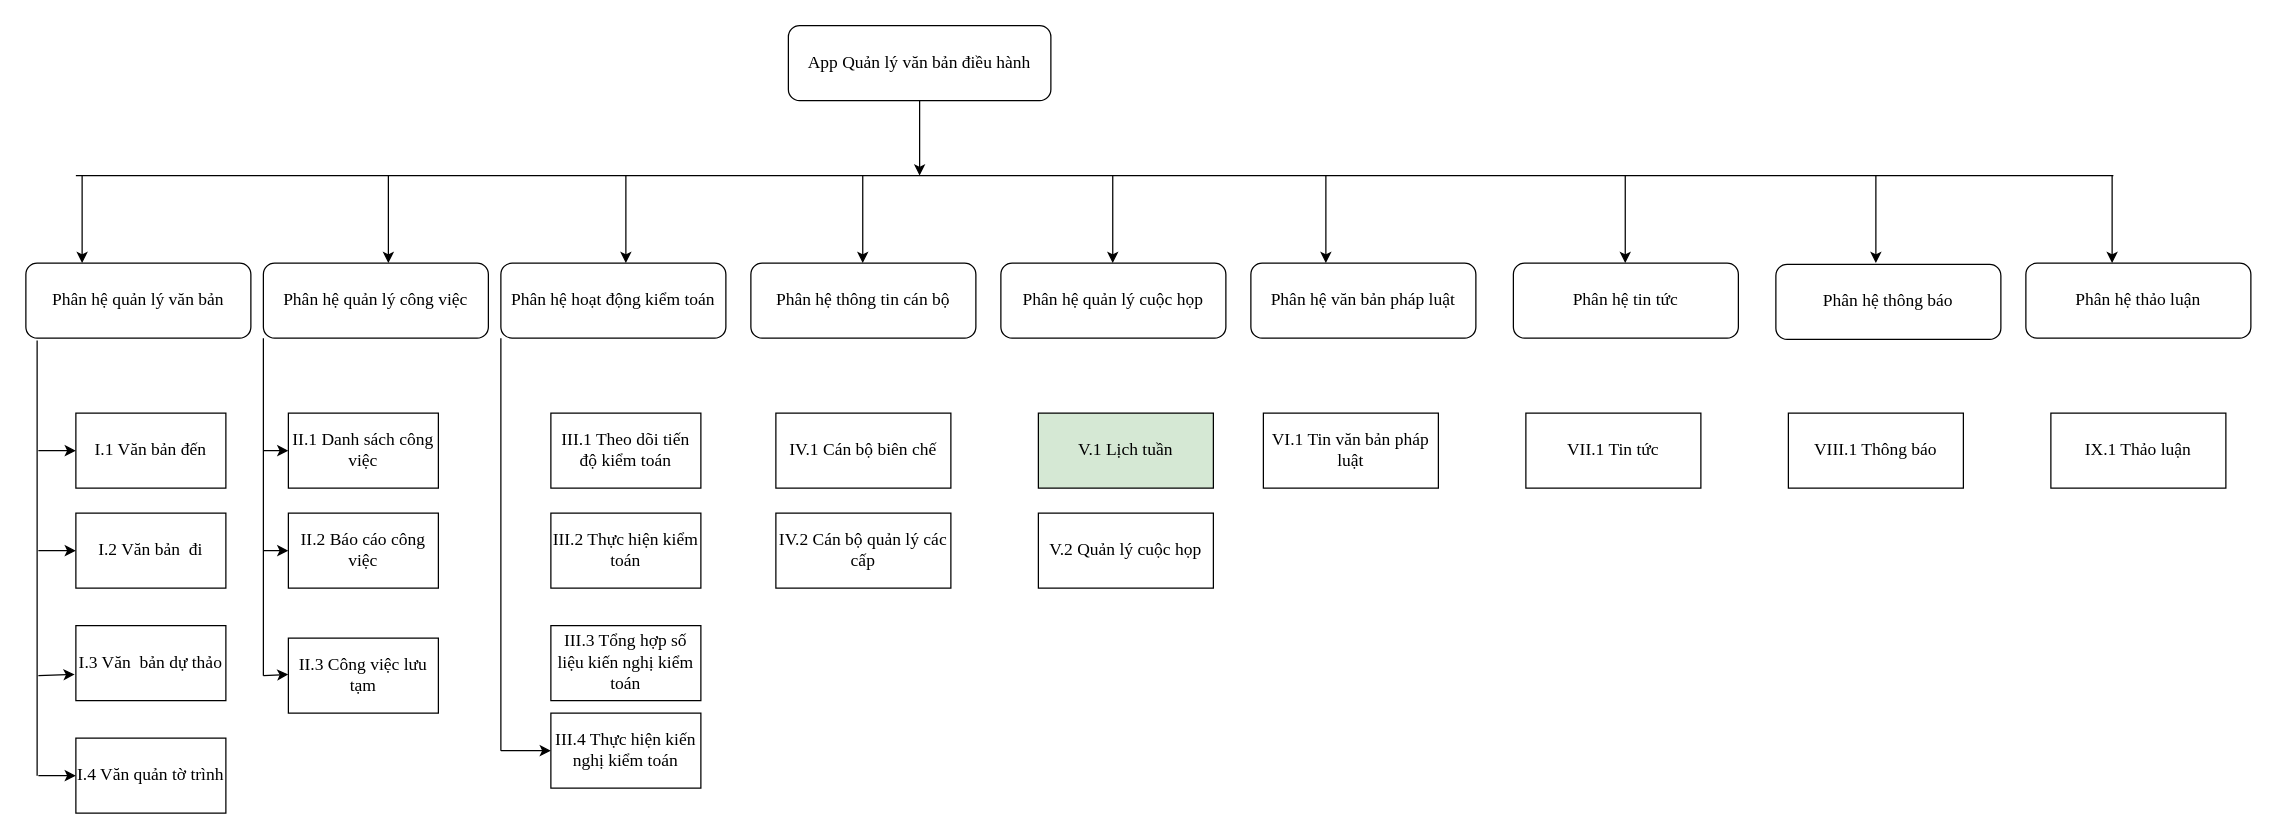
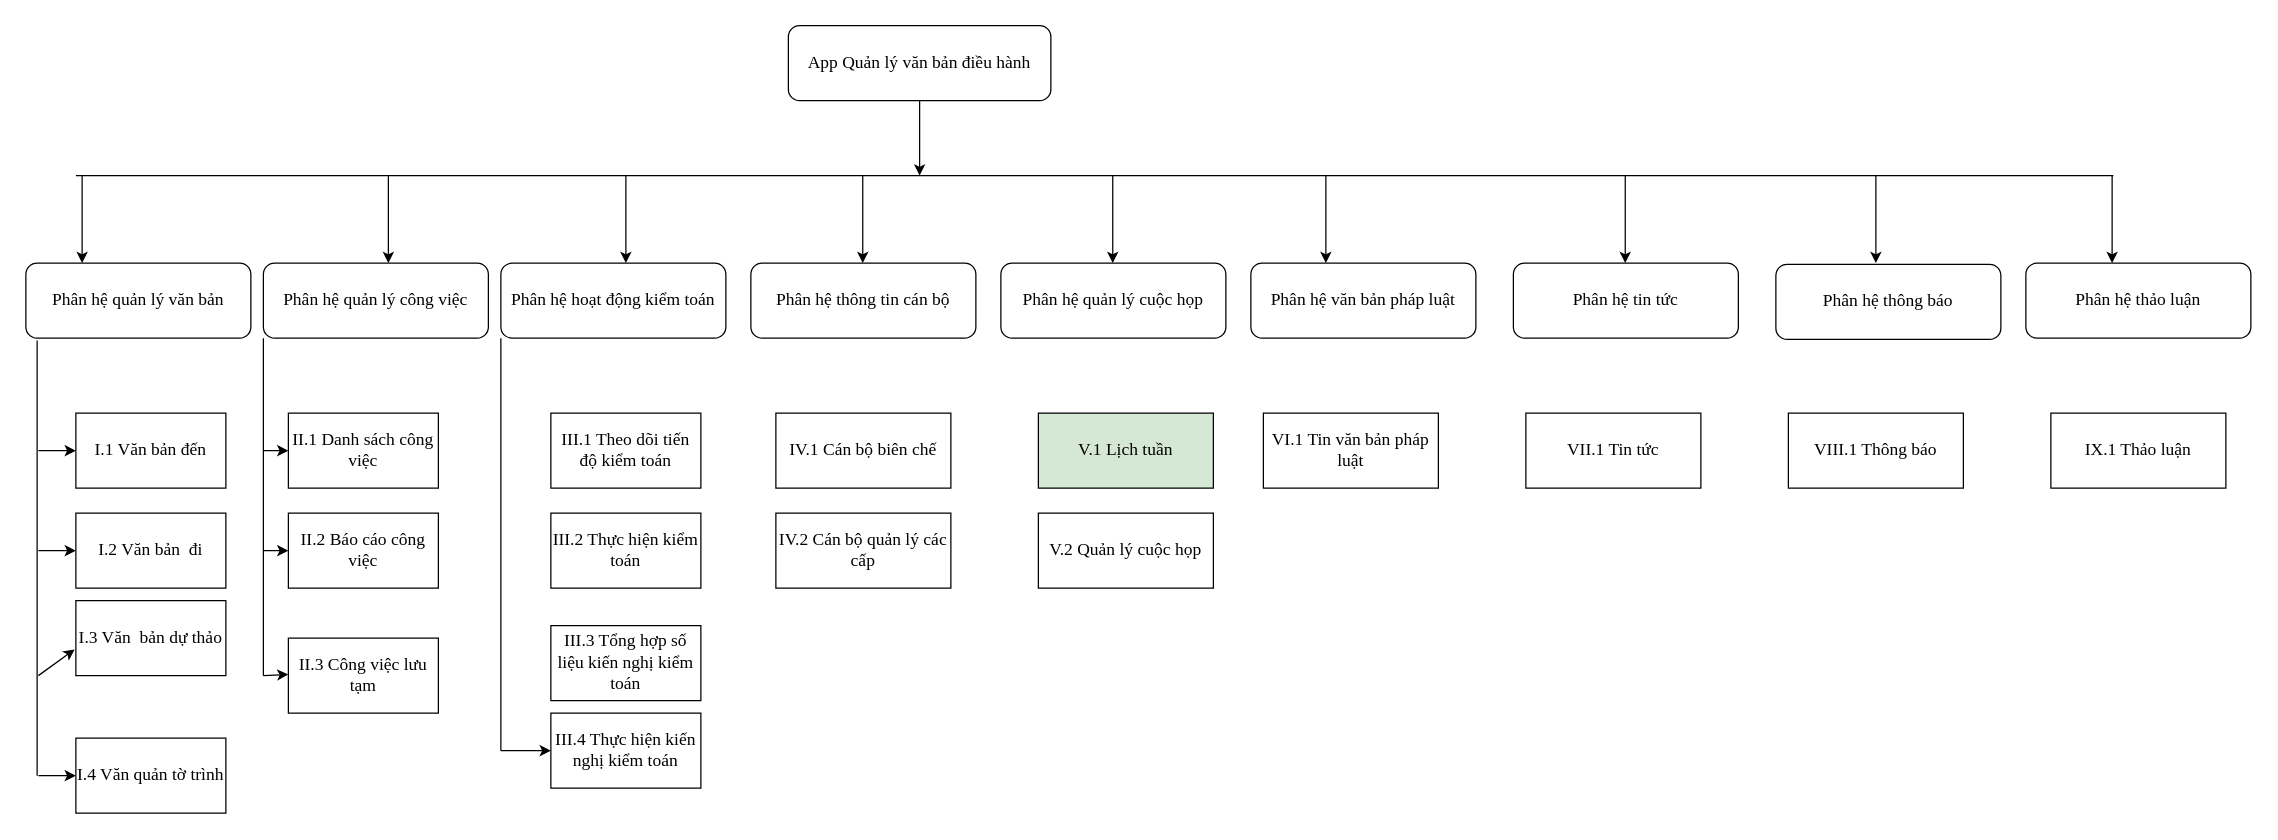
node "I.3 Văn bản dự thảo": moved (151, 663) -> (151, 638)
